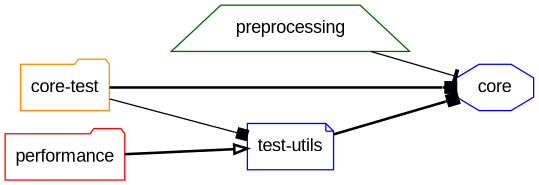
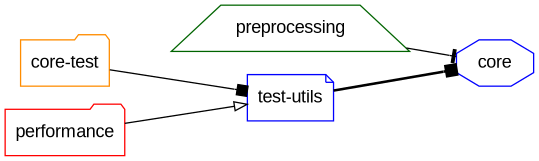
edge "core-test" -> "core": removed
edge "performance" -> "test-utils": style bold -> solid
